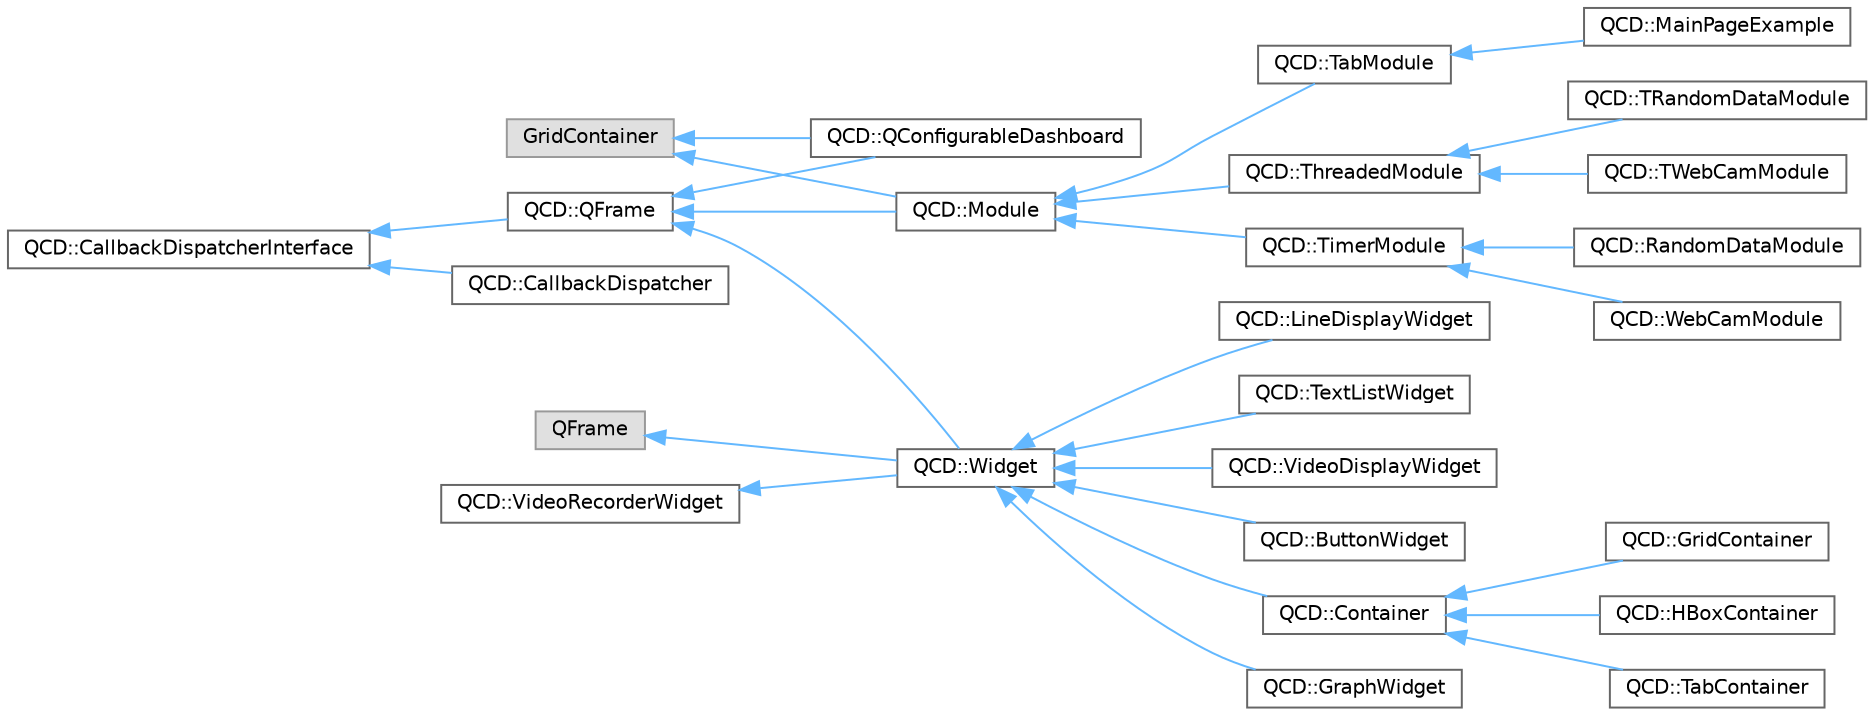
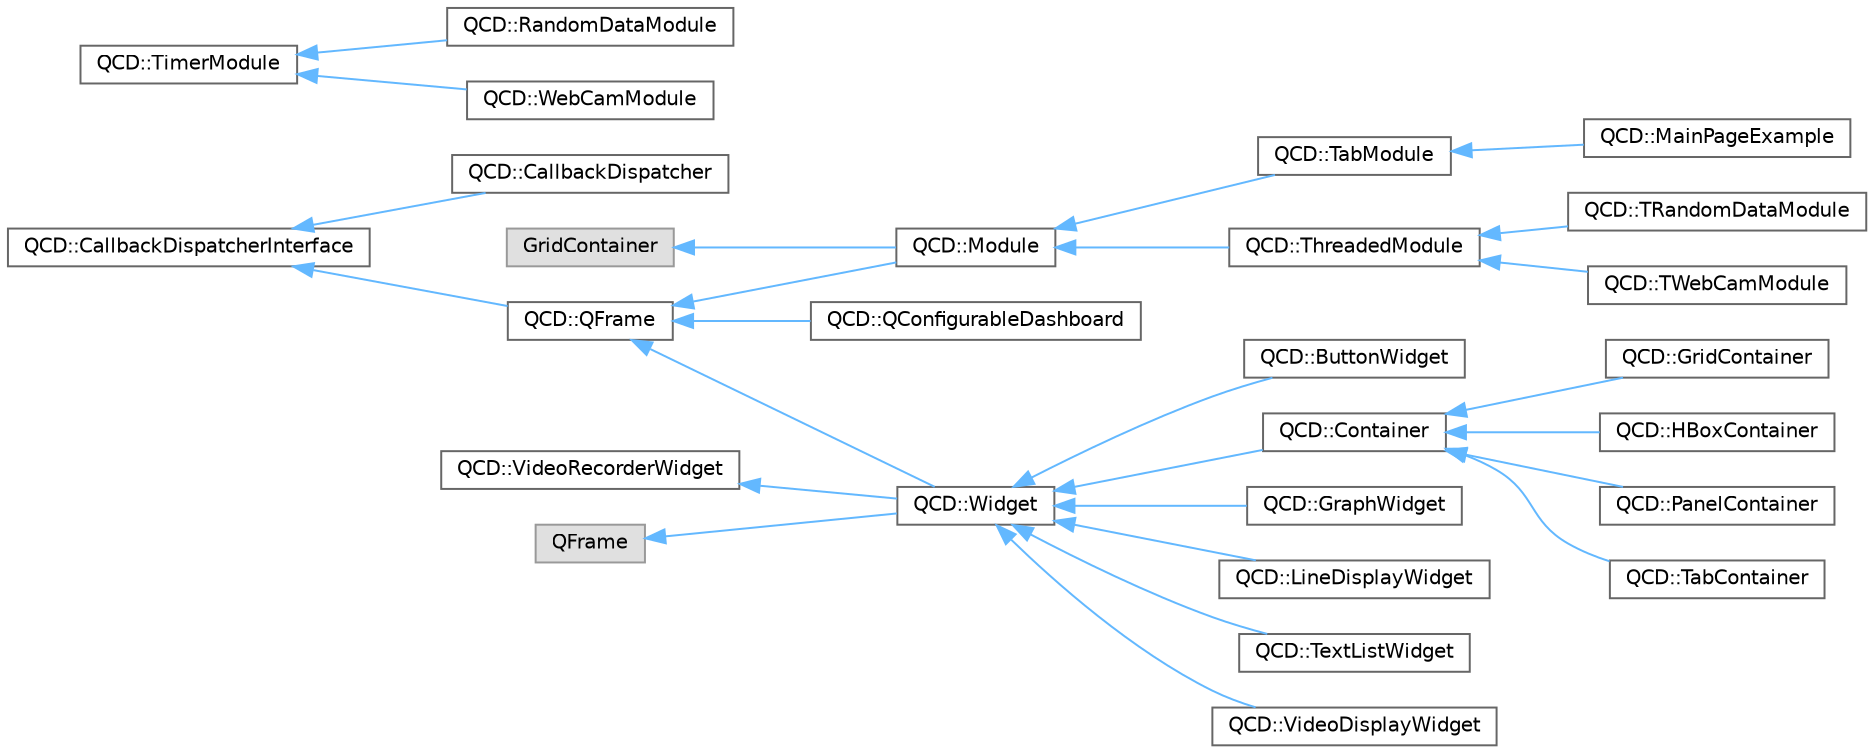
edge "QCD::QConfigurableDashboard" -> "GridContainer": removed
edge "QCD::TimerModule" -> "QCD::Module": removed
node "QCD::PanelContainer": added
